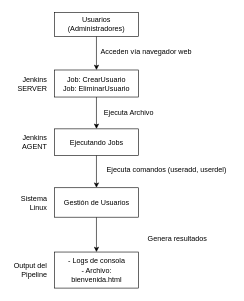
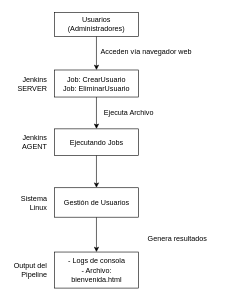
node "Ejecuta comandos (useradd, userdel)": removed
